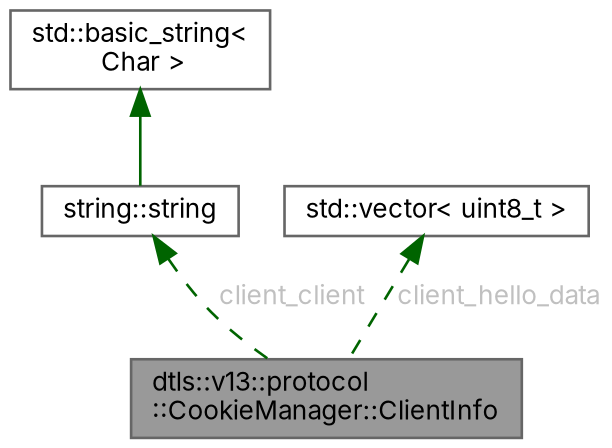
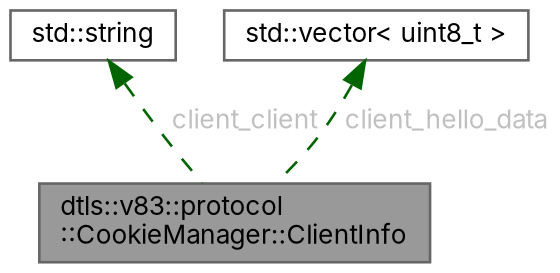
node "std::basic_string< Char >": removed
node "string::string": label "string::string" -> "std::string"
node "dtls::v13::protocol ::CookieManager::ClientInfo": label "dtls::v13::protocol ::CookieManager::ClientInfo" -> "dtls::v83::protocol ::CookieManager::ClientInfo"
